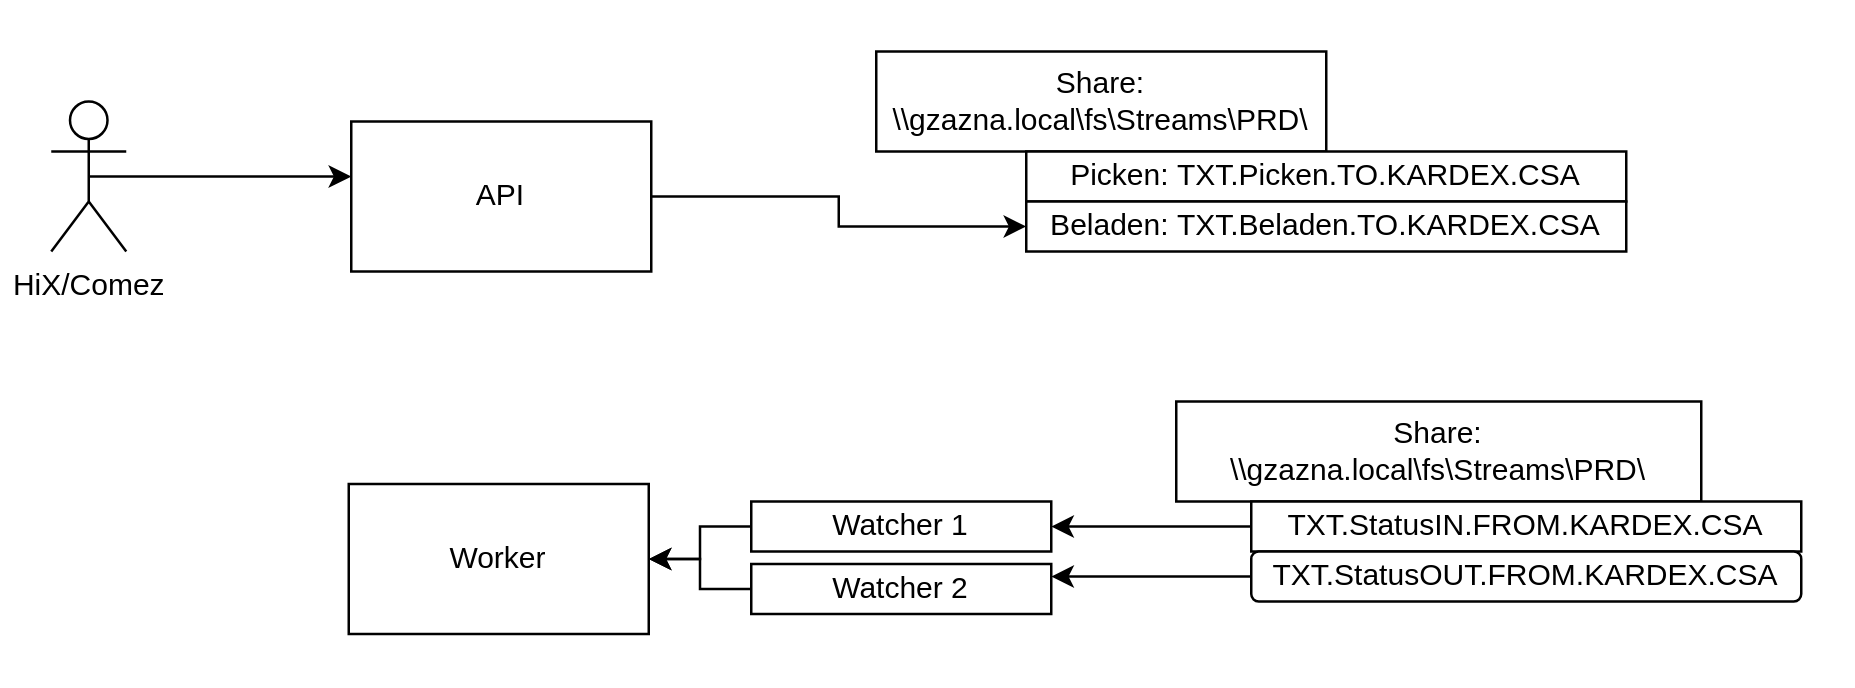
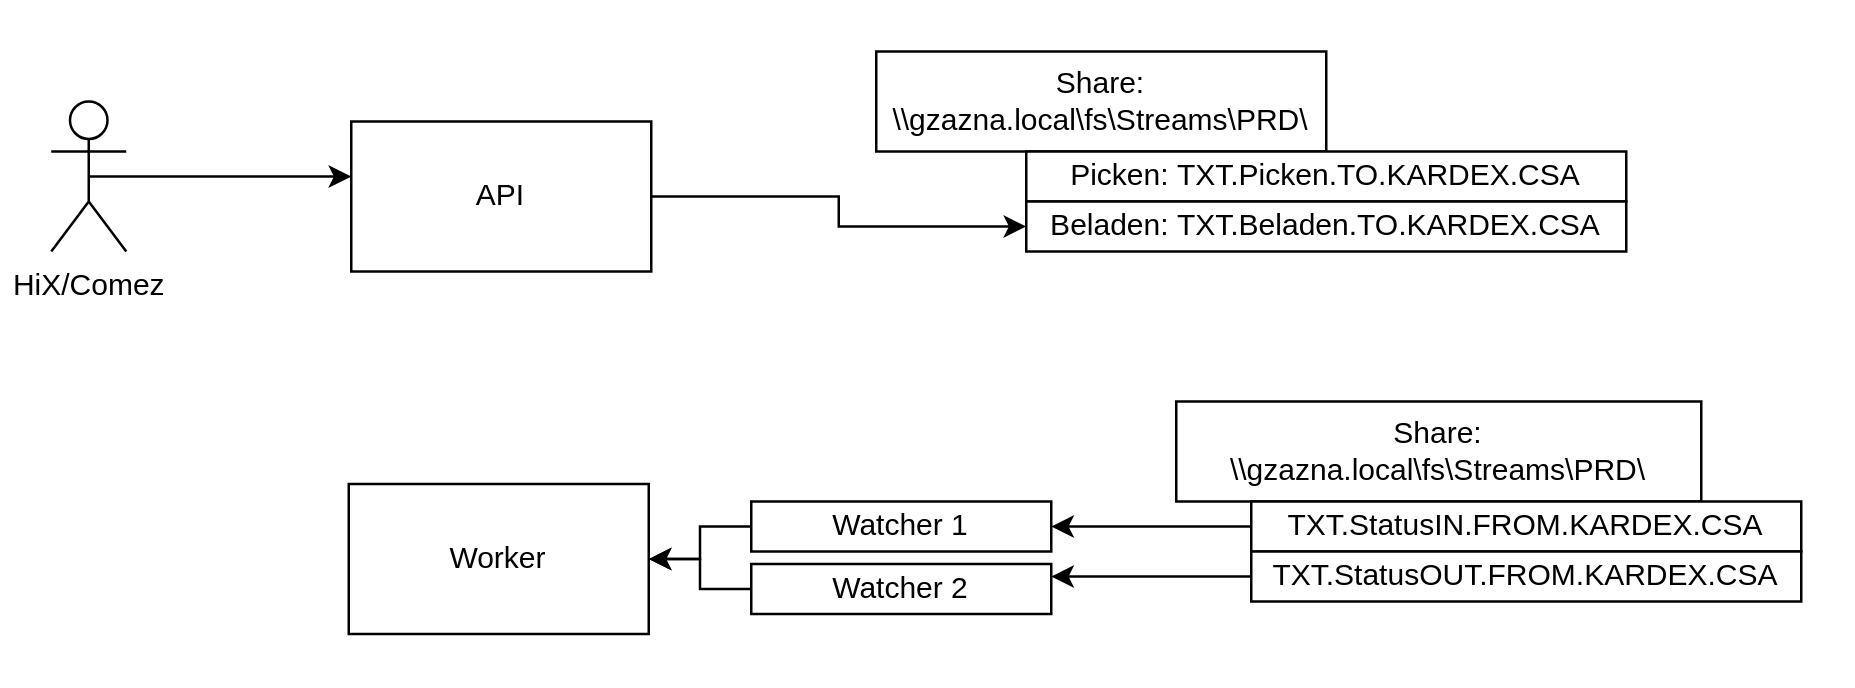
node "TXT.StatusOUT.FROM.KARDEX.CSA": shape rounded rectangle -> rectangle
